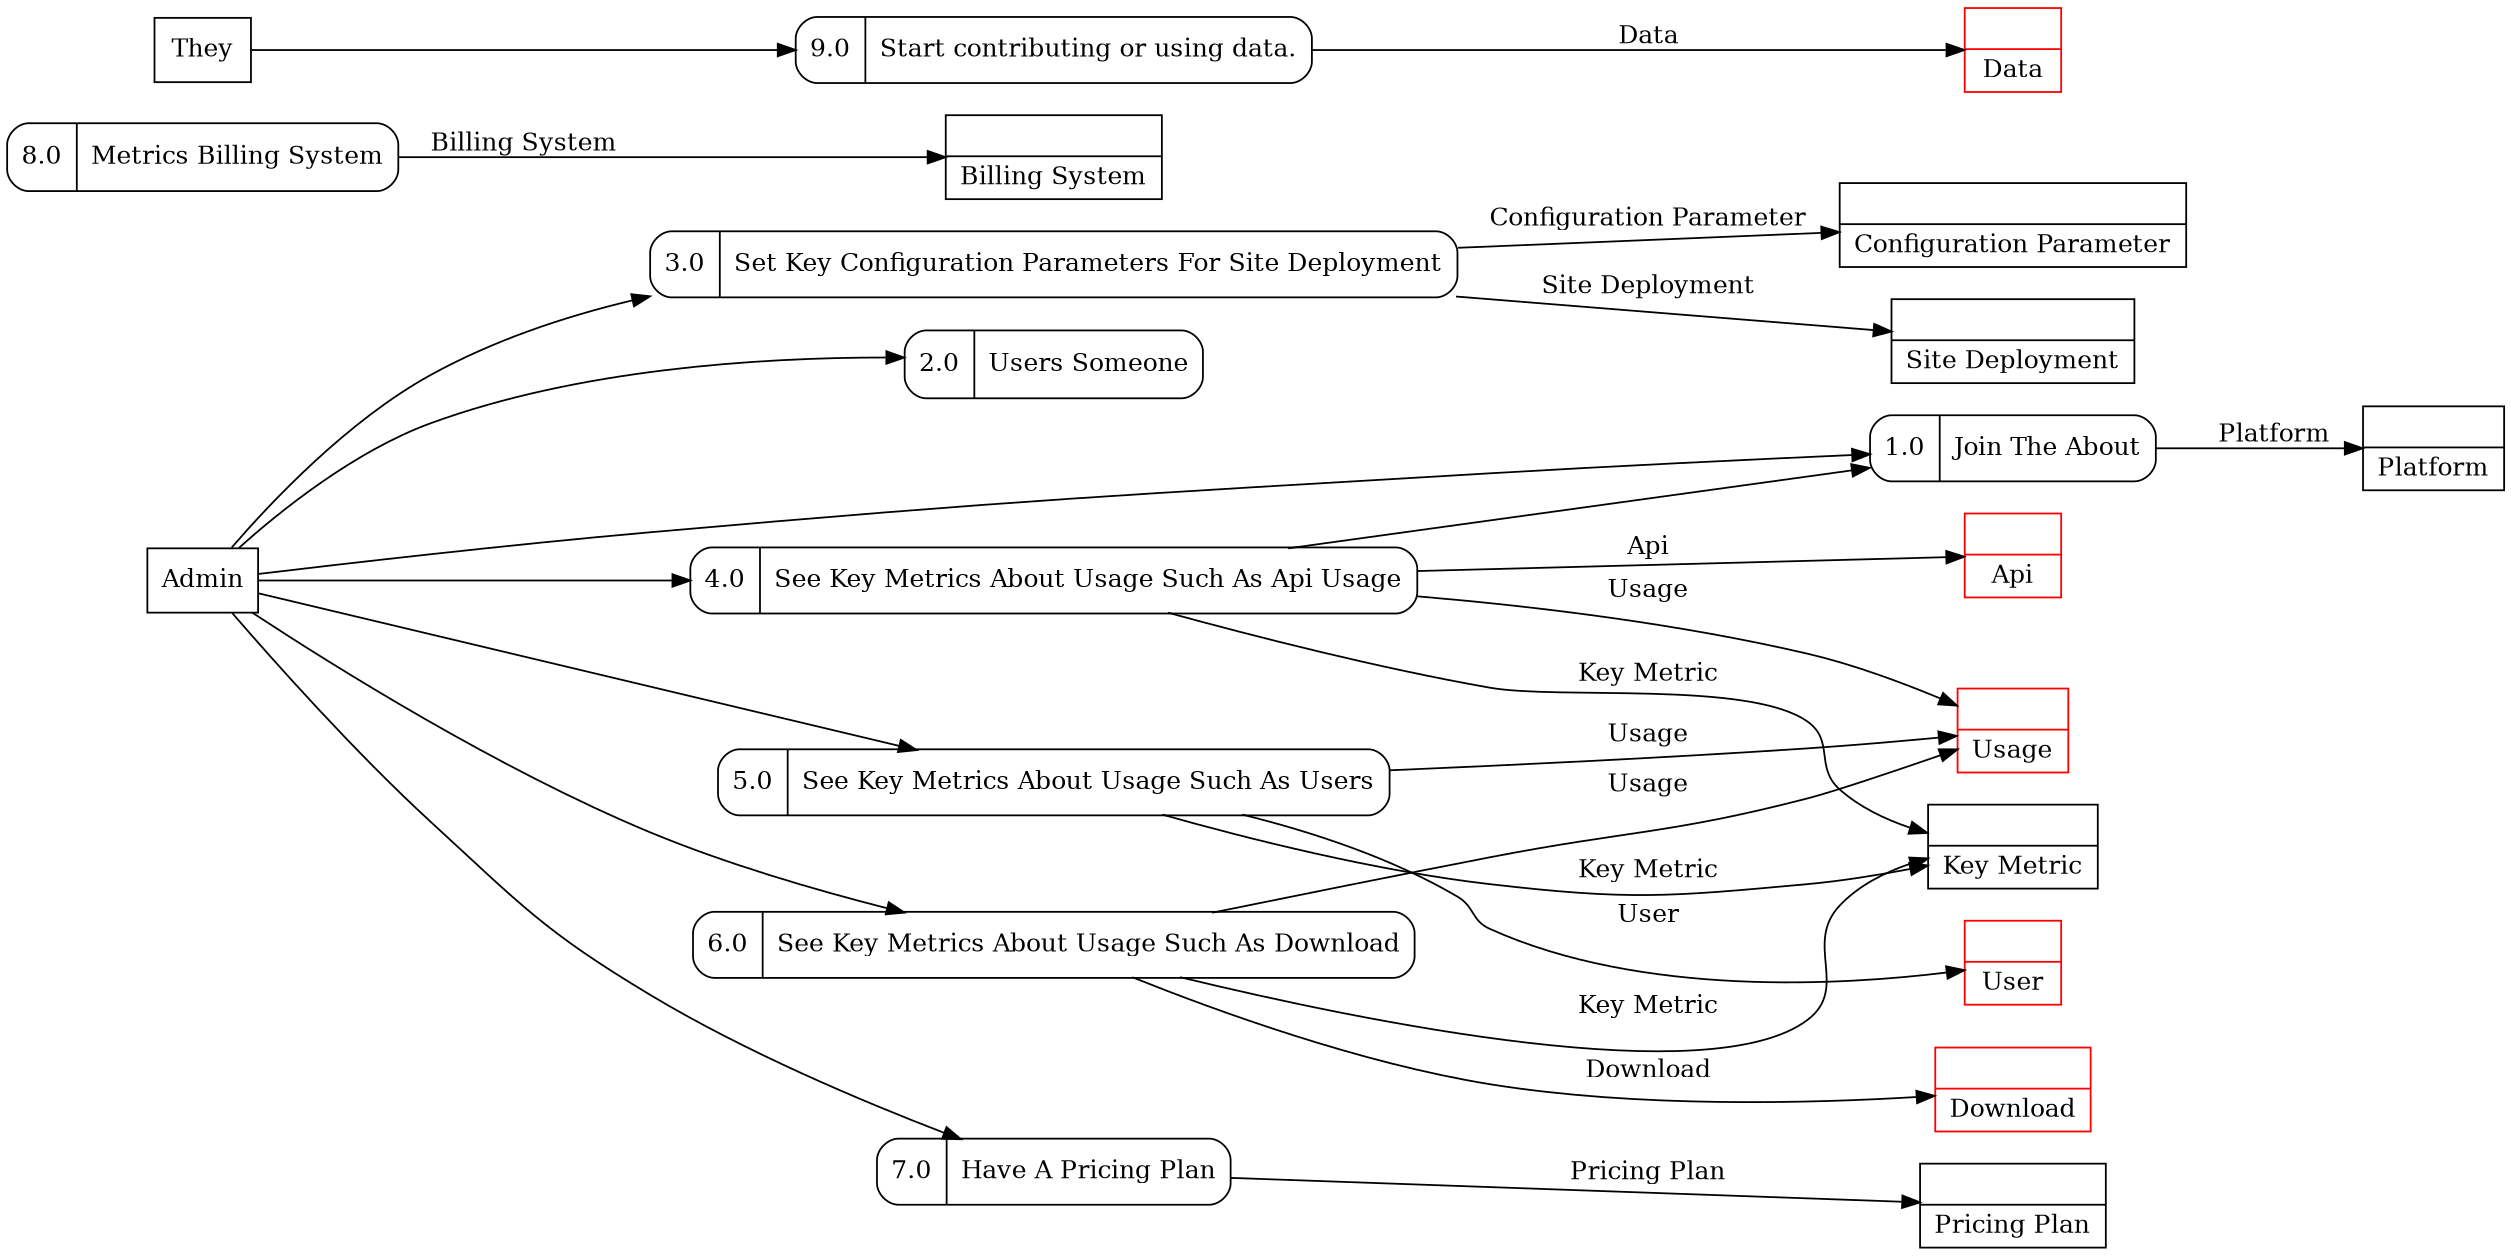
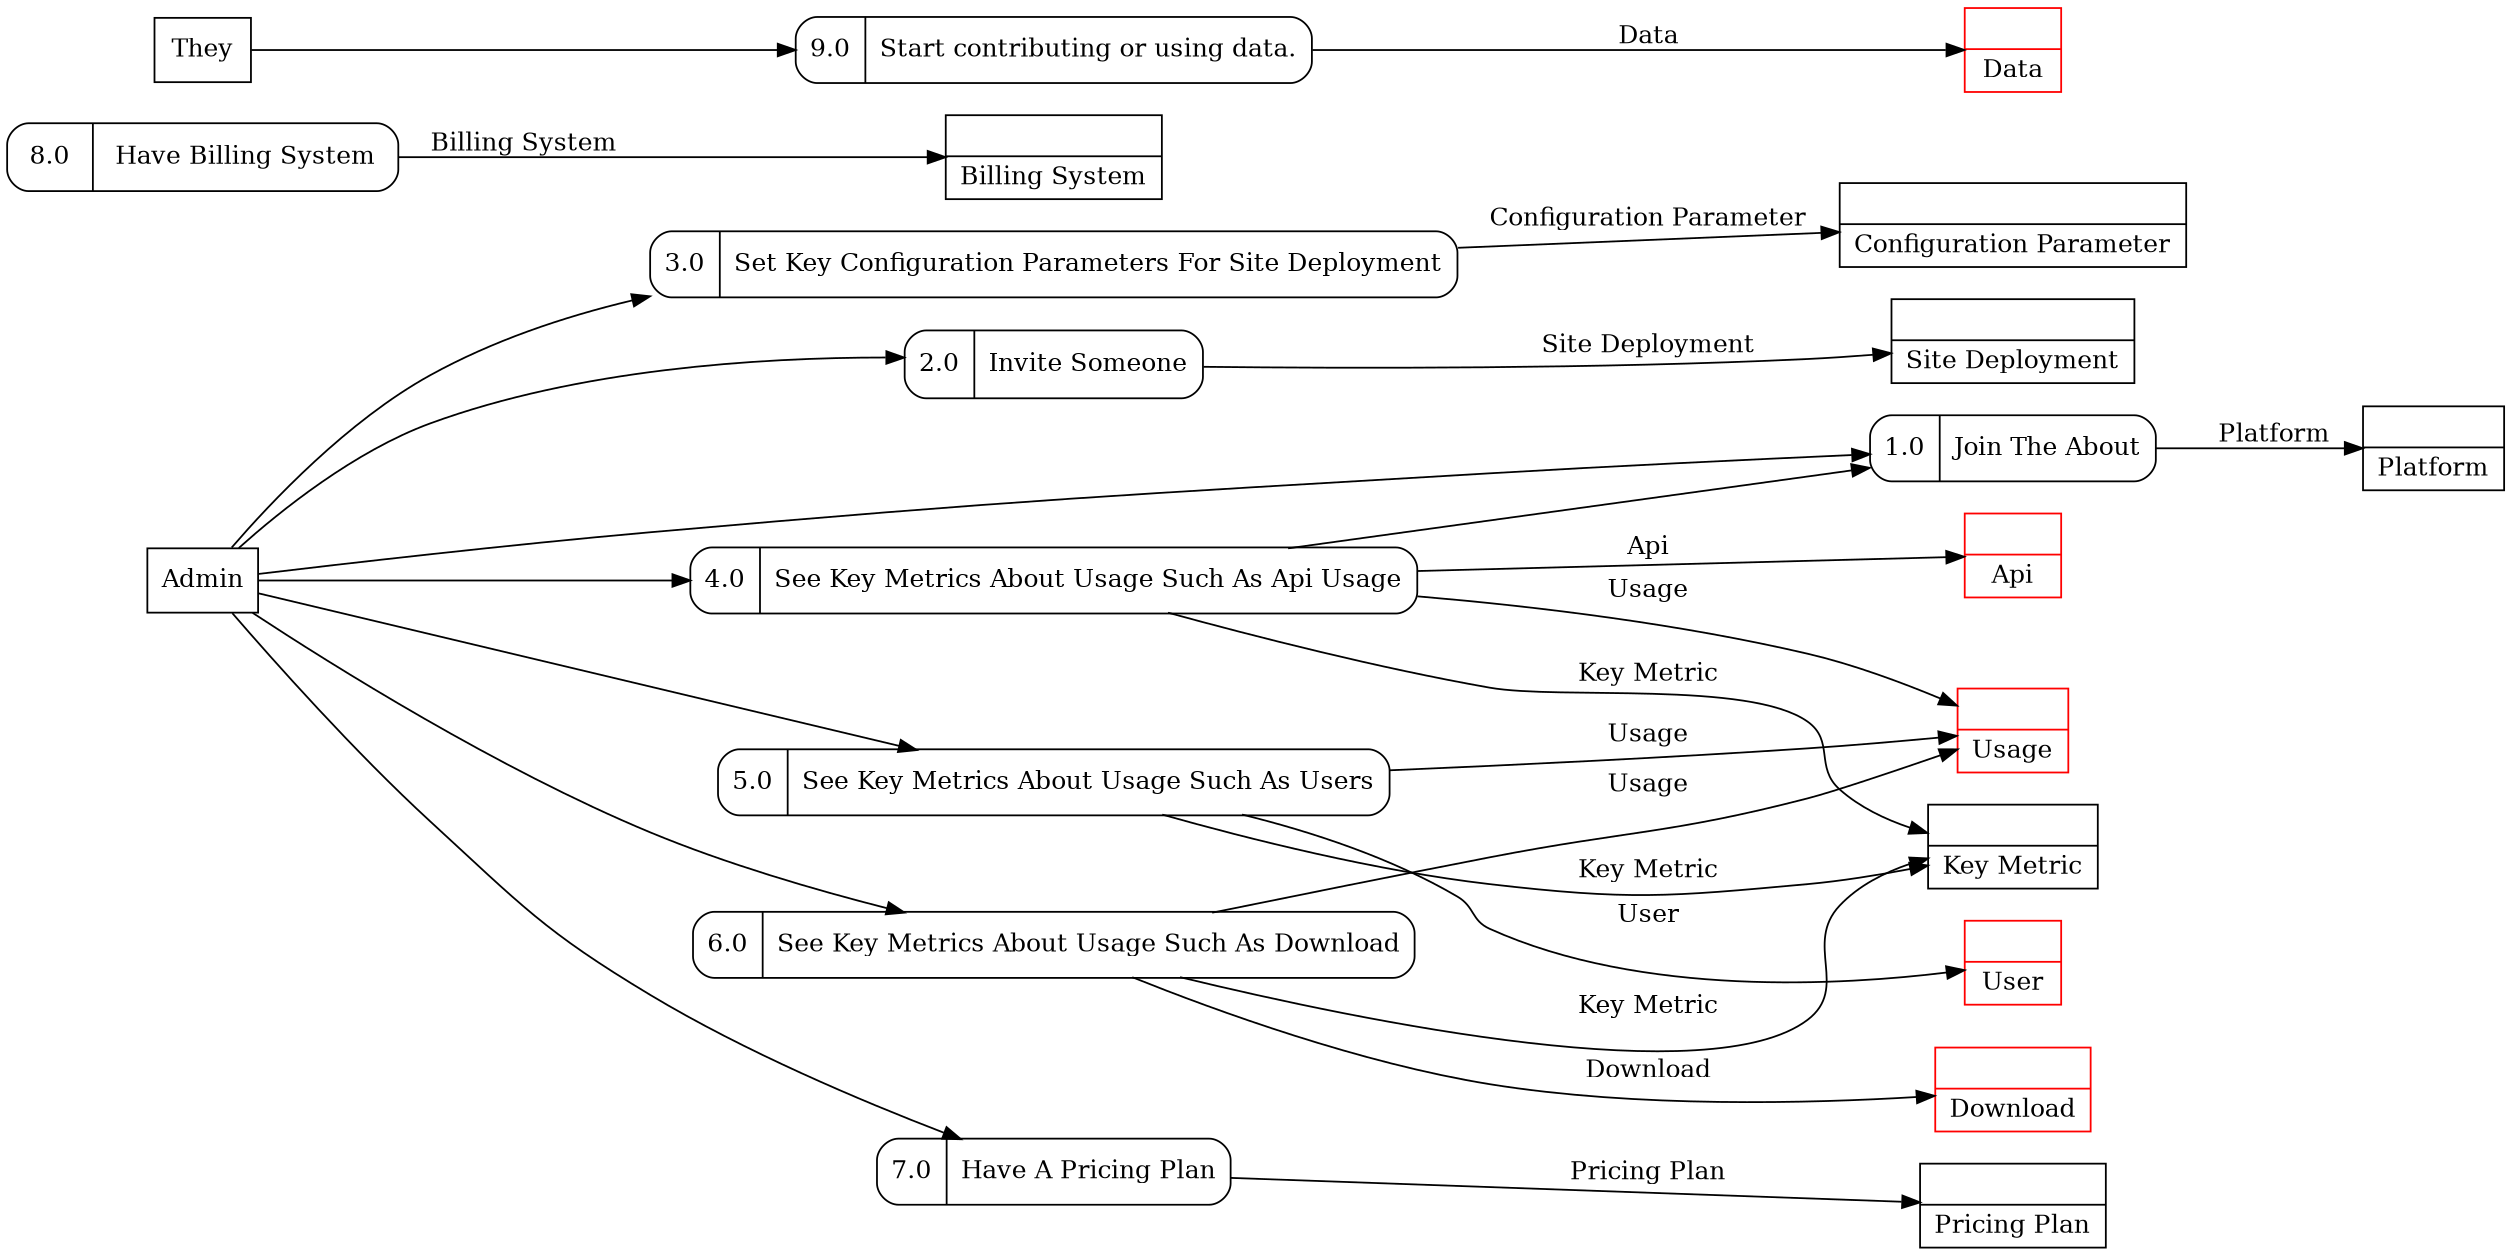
node "8.0": text "Metrics Billing System" -> "Have Billing System"
edge "3.0" -> "Site Deployment": now "2.0" -> "Site Deployment"
node "2.0": text "Users Someone" -> "Invite Someone"
